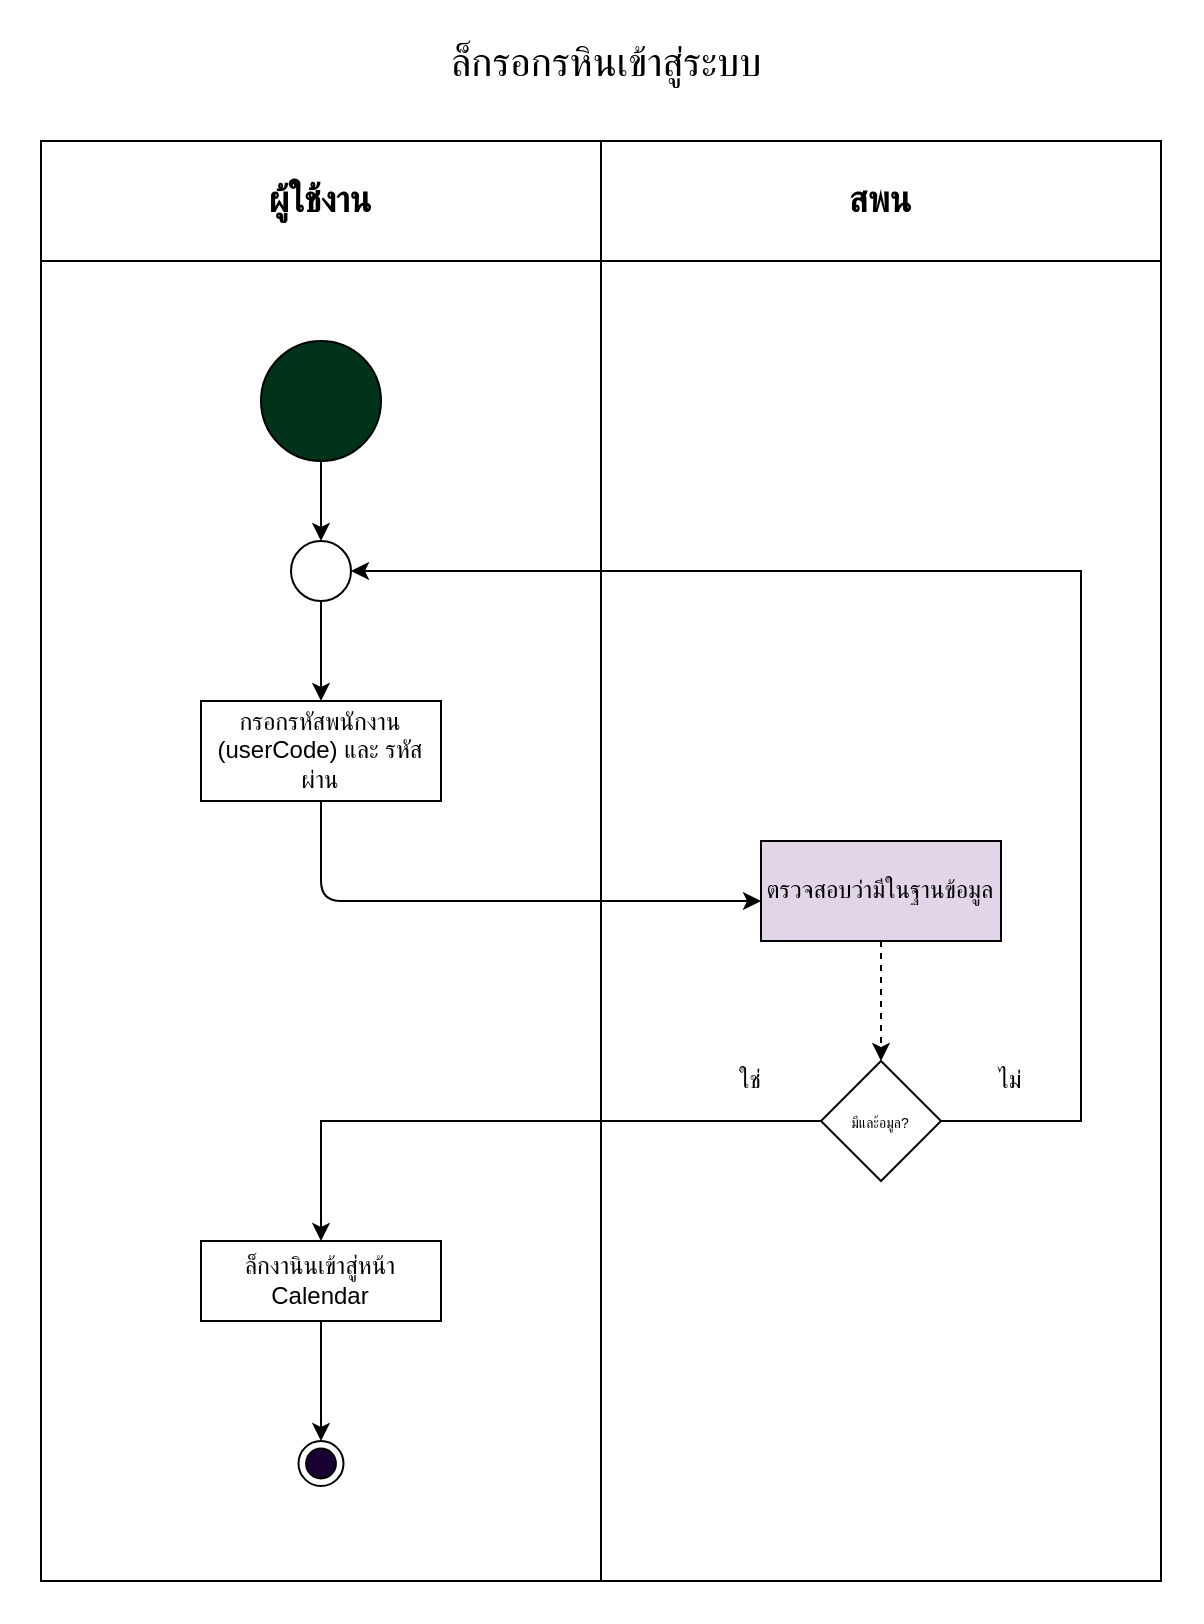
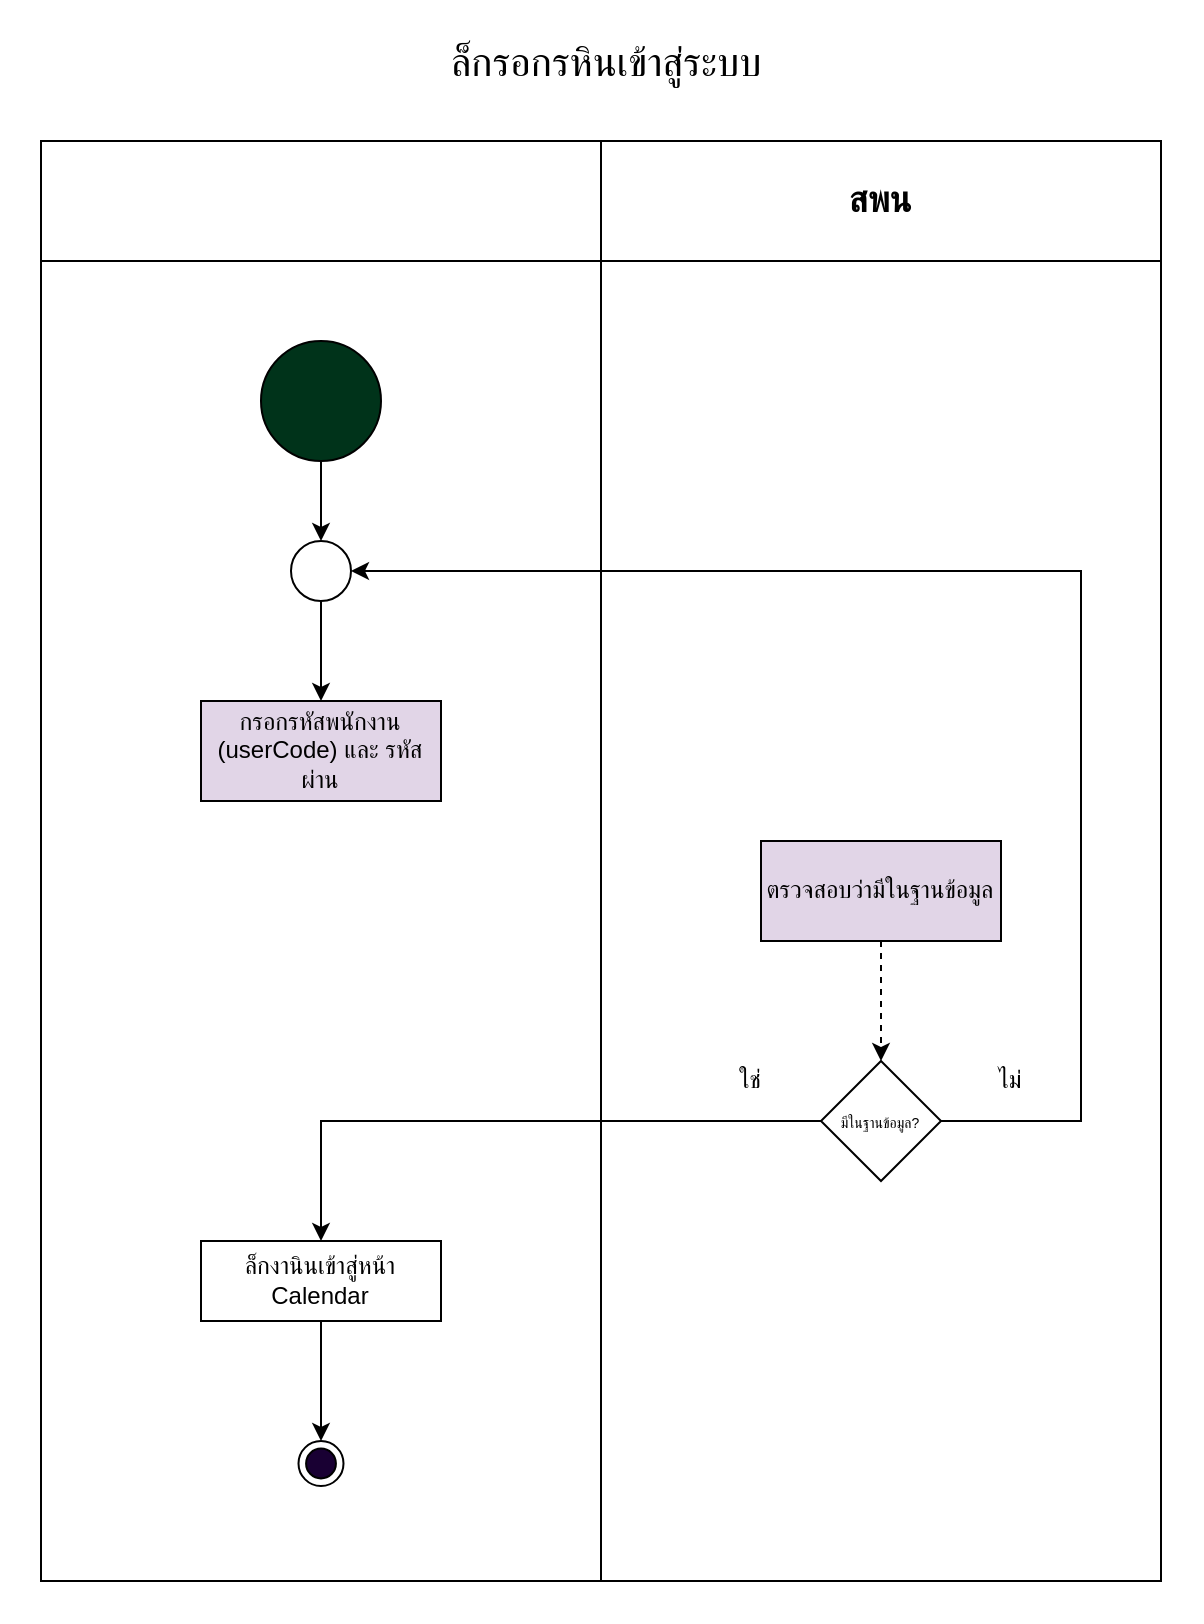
node "ผู้ใช้งาน": removed
node "กรอกรหัสพนักงาน (userCode) และ รหัสผ่าน": fillcolor #ffffff -> #e1d5e7
edge "กรอกรหัสพนักงาน (userCode) และ รหัสผ่าน" -> "ตรวจสอบว่ามีในฐานข้อมูล": removed
node "มีและ้อมูล?": label "มีและ้อมูล?" -> "มีในฐานข้อมูล?"
